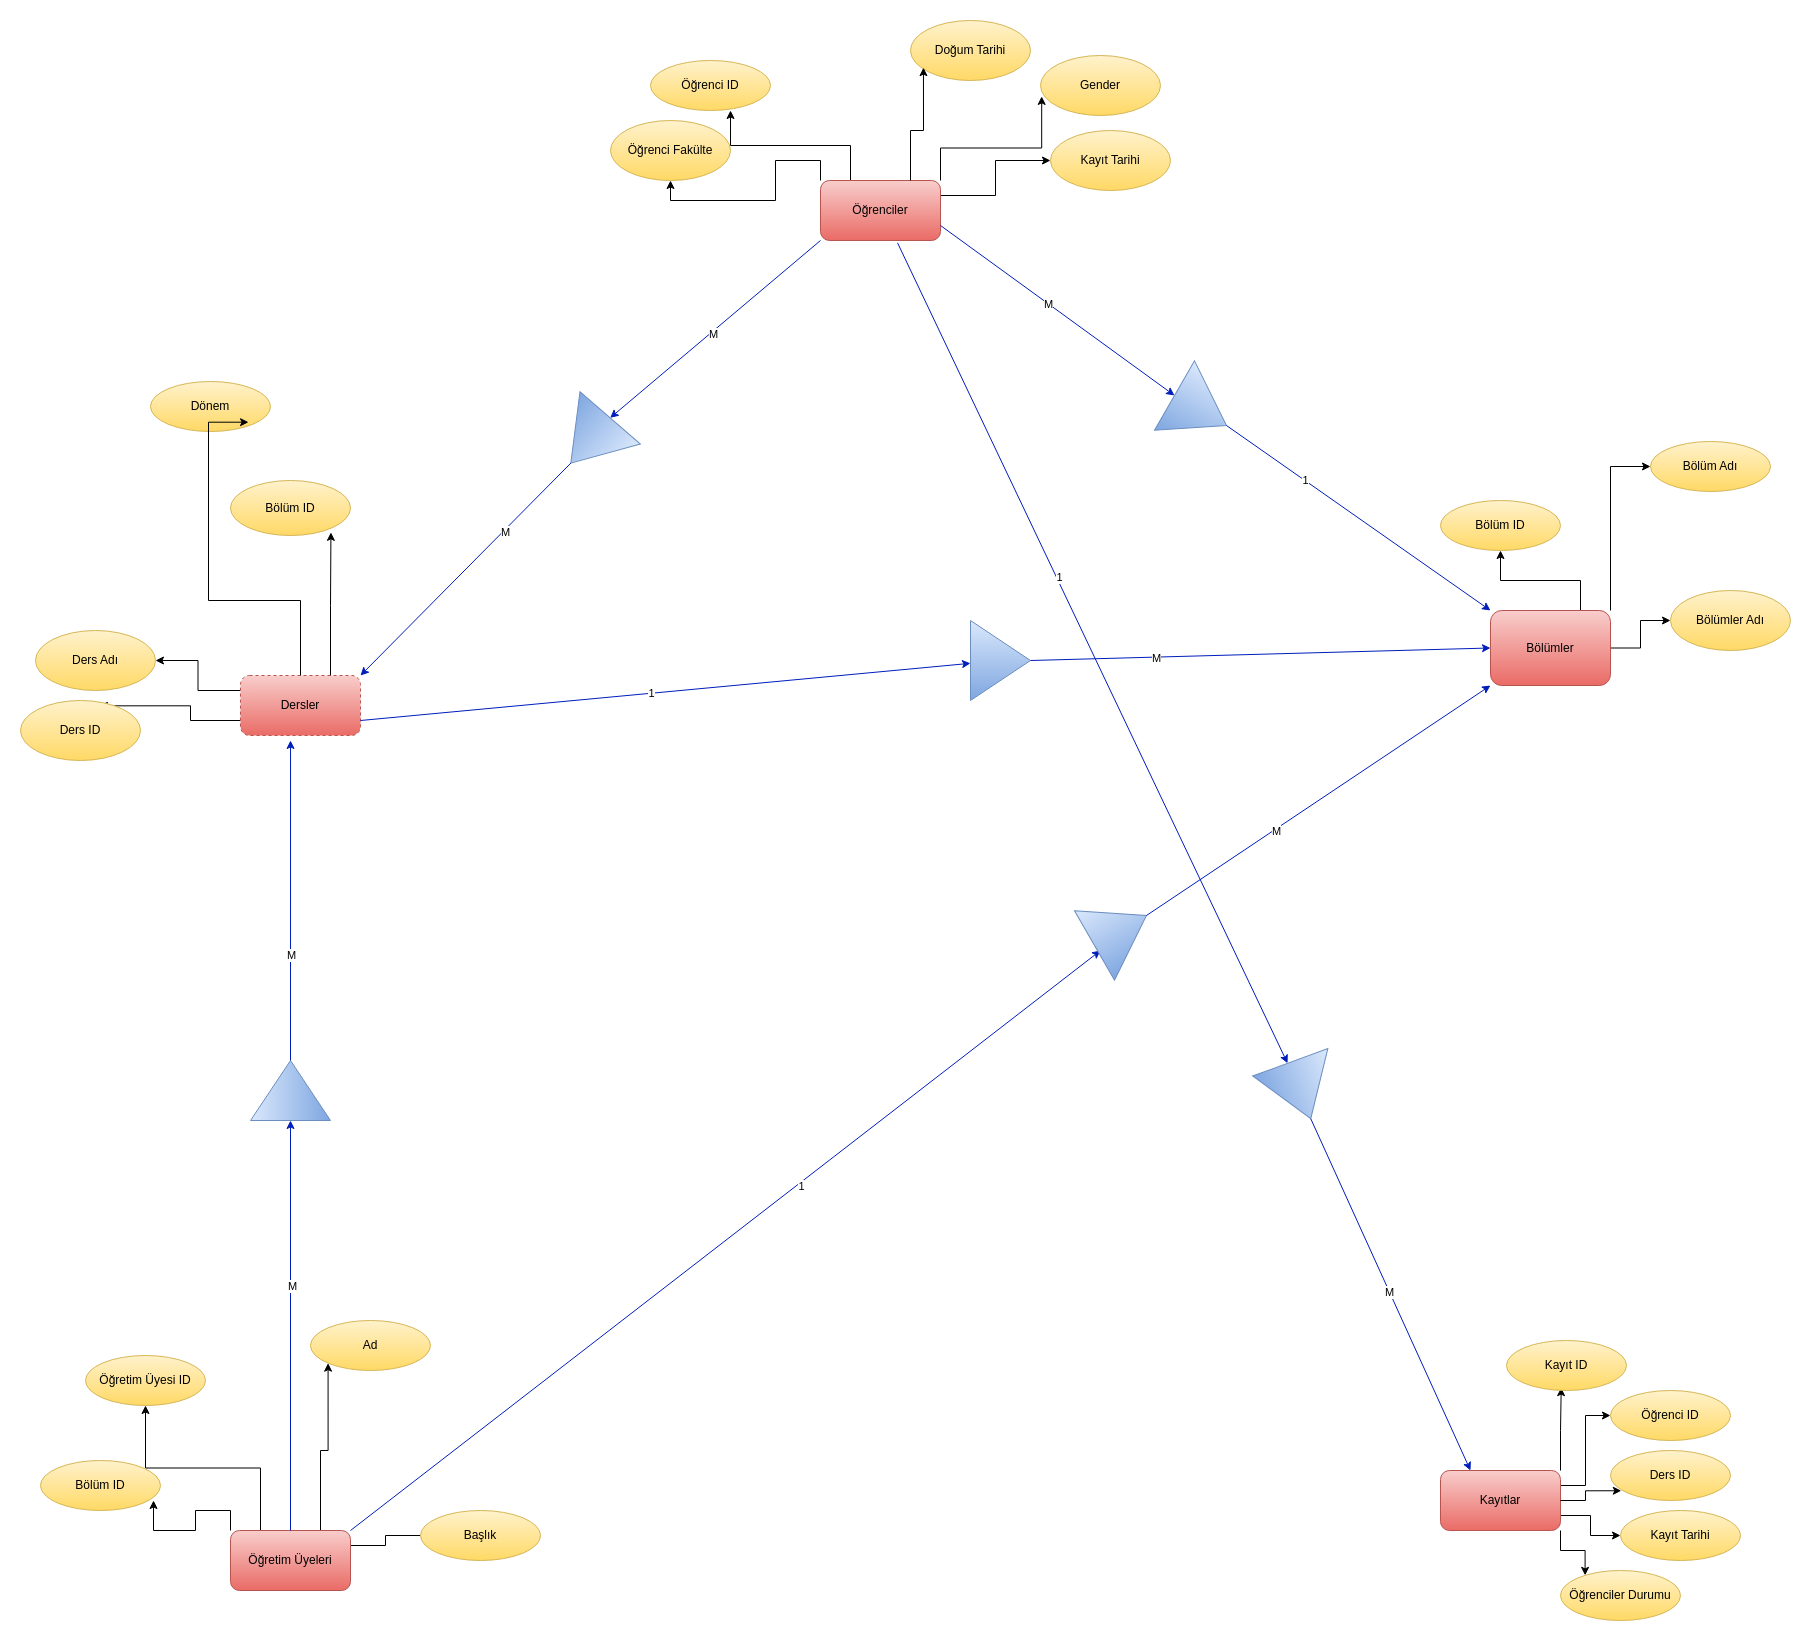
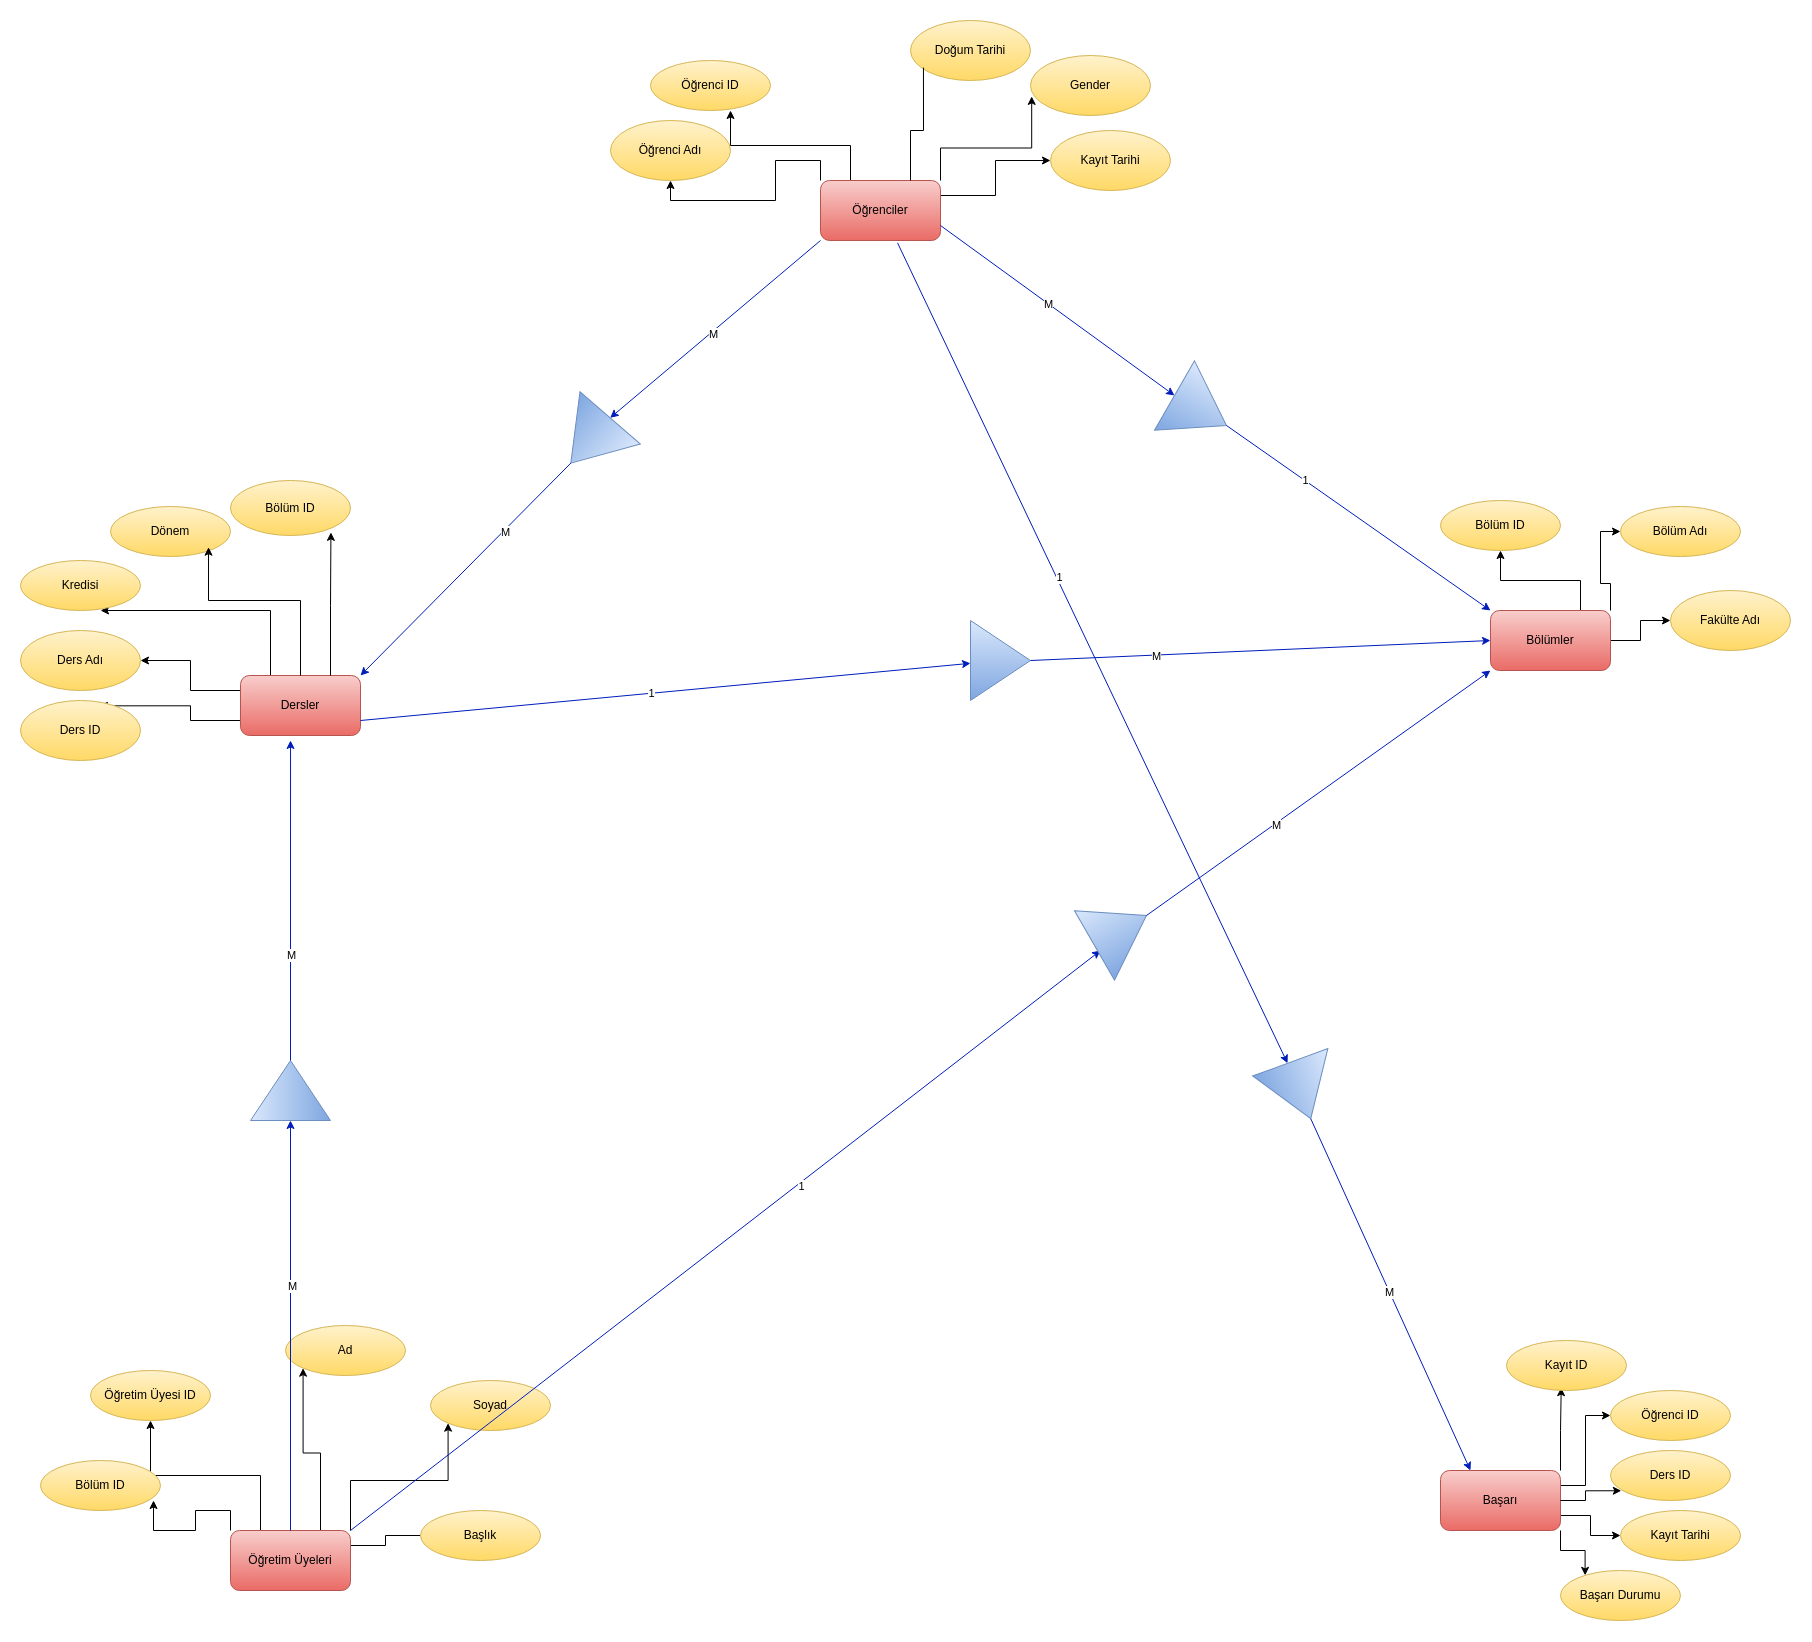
edge "Öğrenciler" -> "Doğum Tarihi": arrowhead classic -> none
node "Gender": moved (1101, 86) -> (1091, 86)
node "Öğrenci Fakülte": label "Öğrenci Fakülte" -> "Öğrenci Adı"
node "Dönem": moved (211, 407) -> (171, 532)
node "Bölüm Adı": moved (1711, 467) -> (1681, 532)
node "Kredisi": added
edge "Dersler" -> "Kredisi": added
node "Bölümler Adı": label "Bölümler Adı" -> "Fakülte Adı"
node "Bölümler": size 120x75 -> 120x60
node "Ders Adı": moved (96, 661) -> (81, 661)
node "Dersler": style dashed -> solid
node "Ad": moved (371, 1346) -> (346, 1351)
node "Öğretim Üyesi ID": moved (146, 1381) -> (151, 1396)
node "Soyad": added
edge "Öğretim Üyeleri" -> "Soyad": added
node "Kayıtlar": label "Kayıtlar" -> "Başarı"
node "Öğrenciler Durumu": label "Öğrenciler Durumu" -> "Başarı Durumu"
